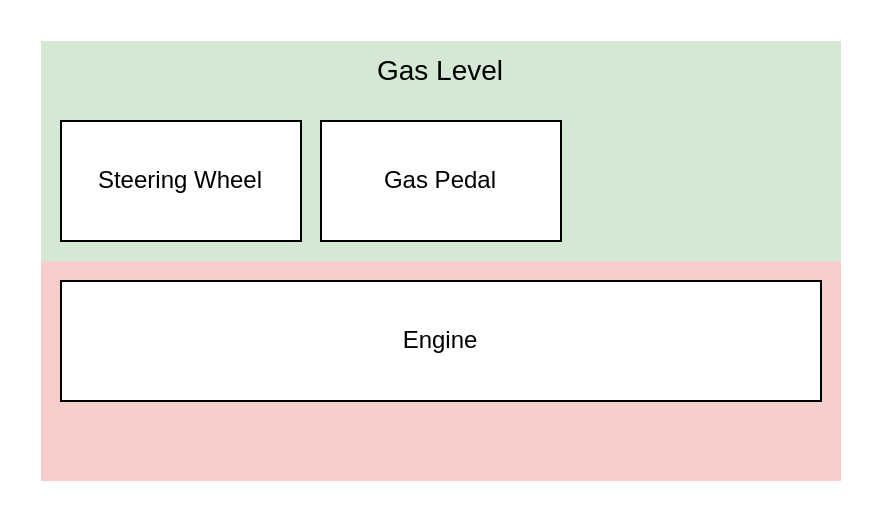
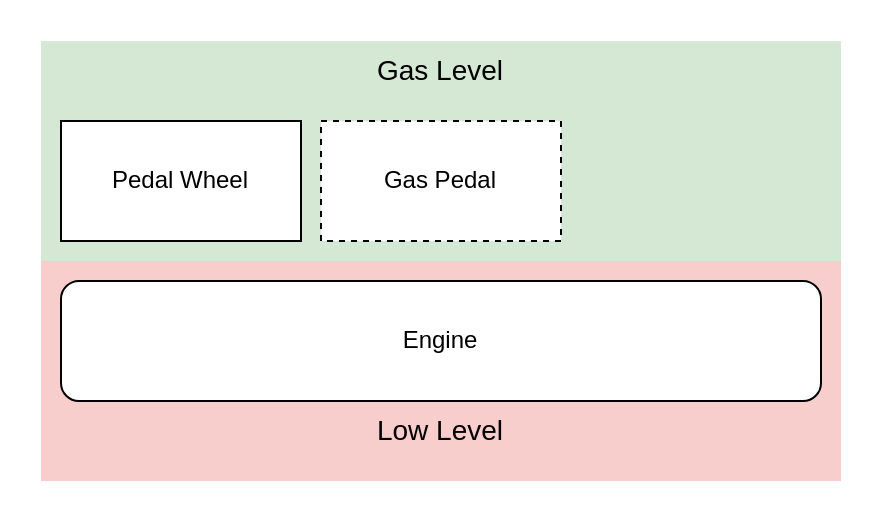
node "Steering Wheel": label "Steering Wheel" -> "Pedal Wheel"
node "Gas Pedal": style solid -> dashed
node "Engine": shape rectangle -> rounded rectangle
node "Low Level": added
